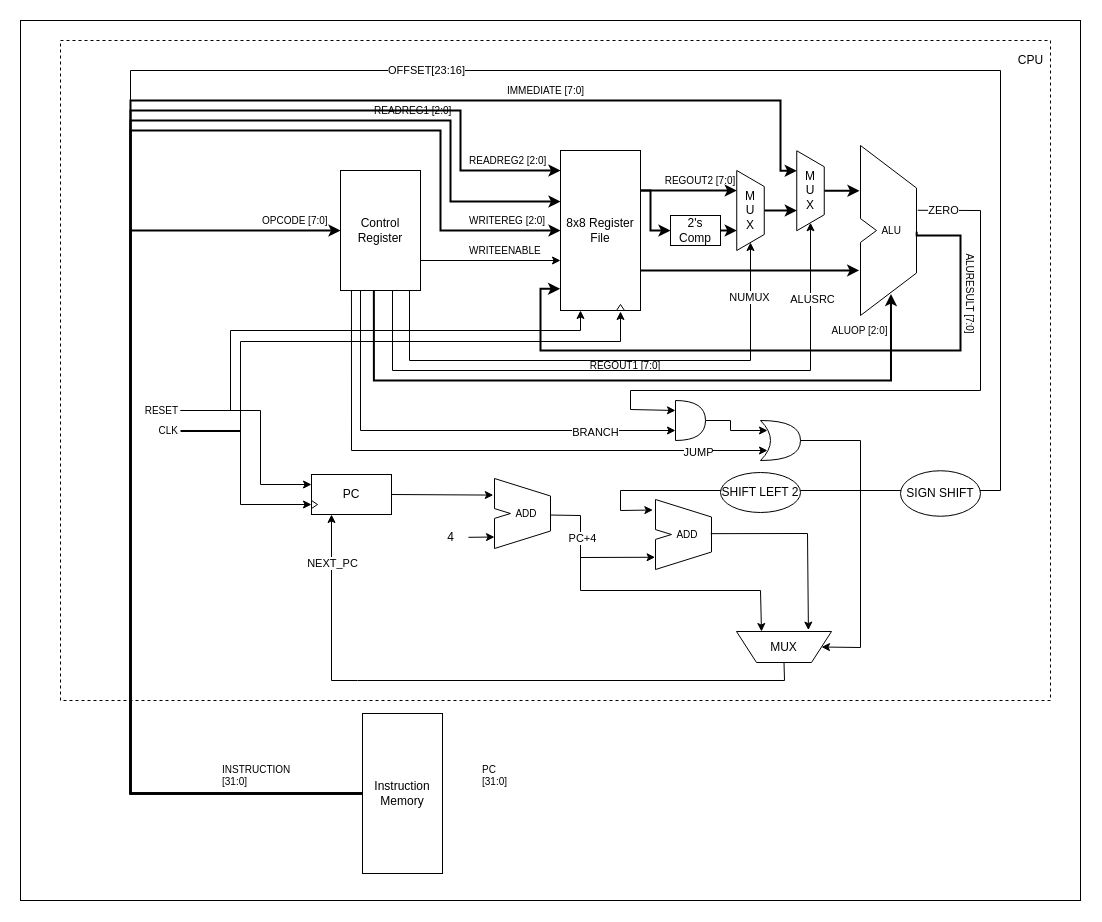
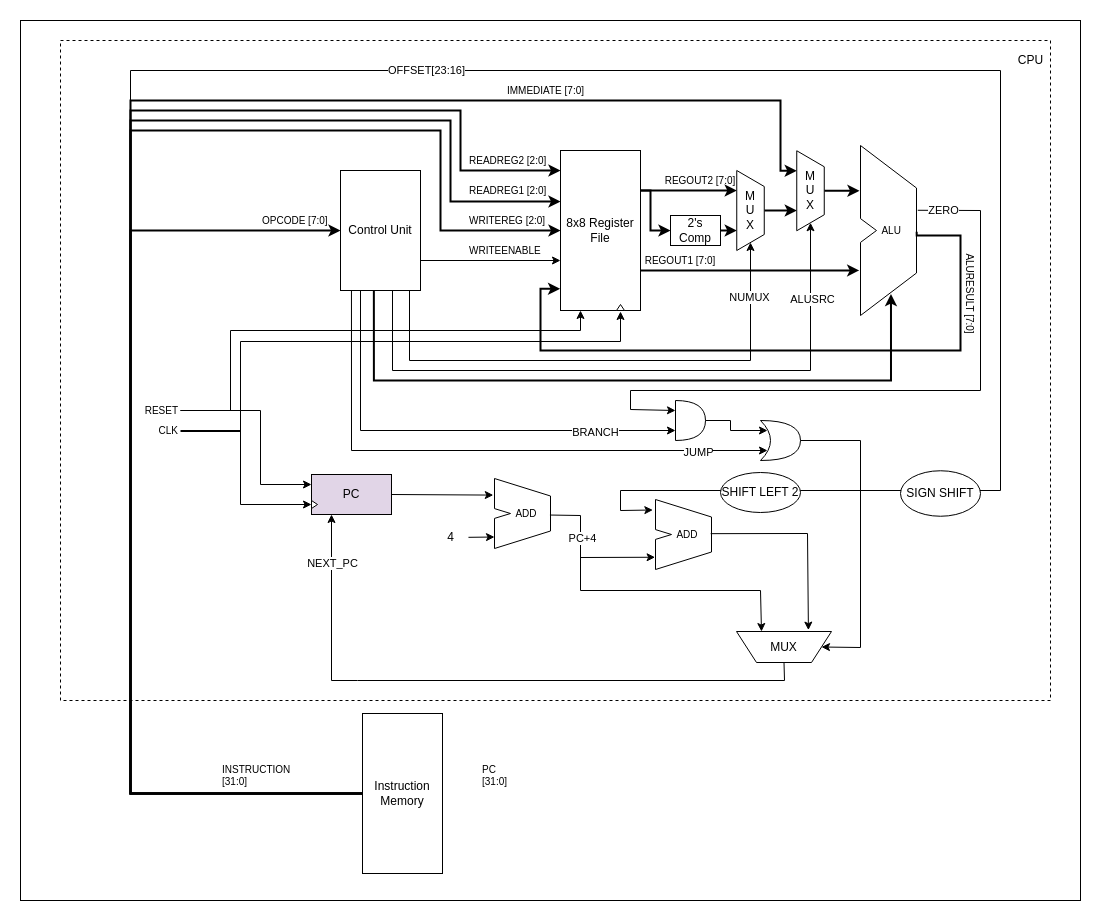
node "READREG1 [2:0]": moved (418, 111) -> (513, 191)
node "Control Register": label "Control Register" -> "Control Unit"
node "ALUOP [2:0]": removed
node "REGOUT1 [7:0]": moved (626, 366) -> (681, 261)
node "PC": fillcolor #ffffff -> #e1d5e7
